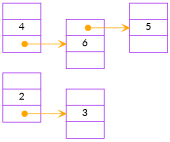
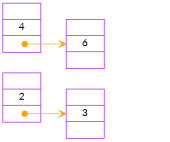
node "5": removed
